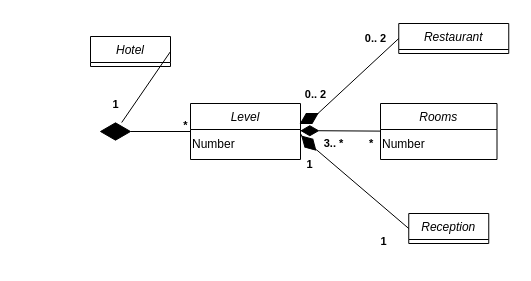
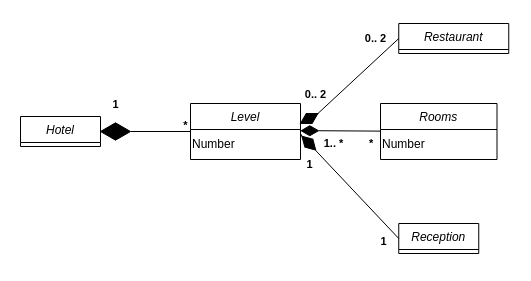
node "Hotel": moved (131, 52) -> (61, 132)
node "3.. *": label "3.. *" -> "1.. *"
node "Reception": moved (449, 229) -> (439, 239)
